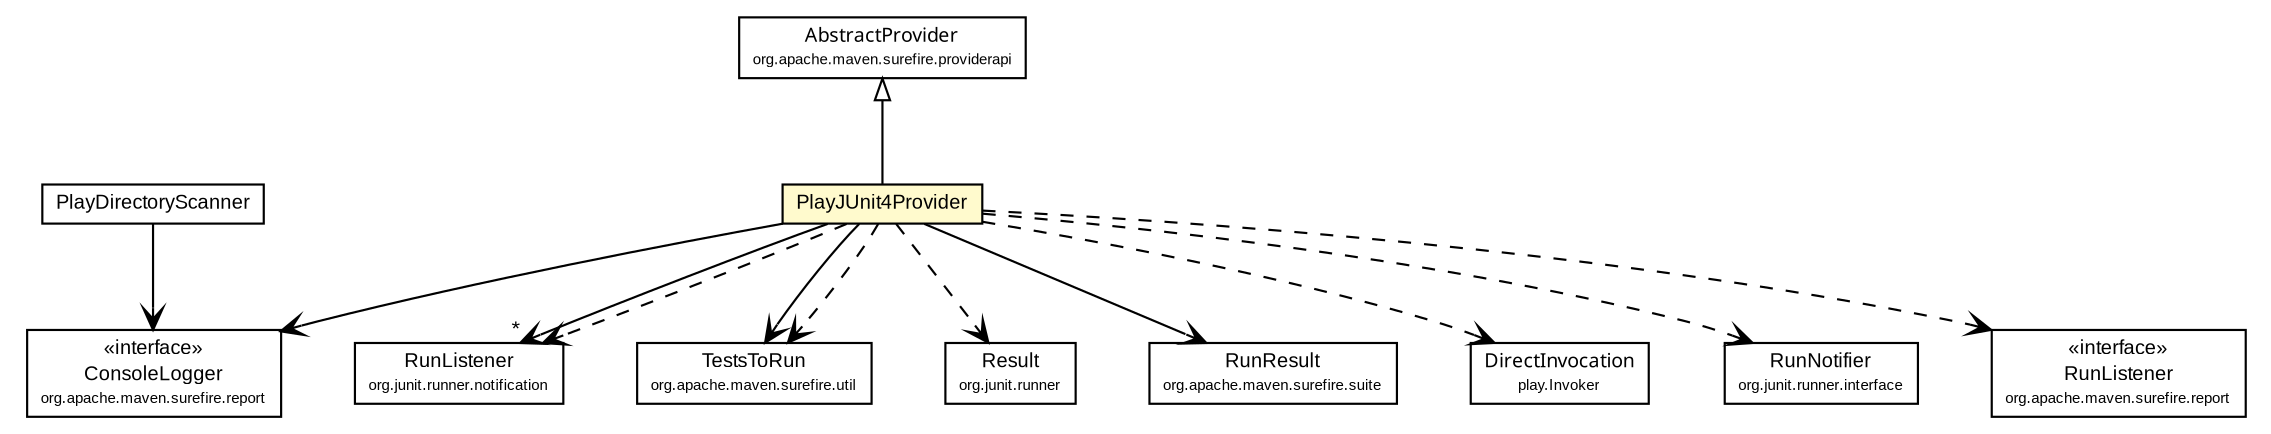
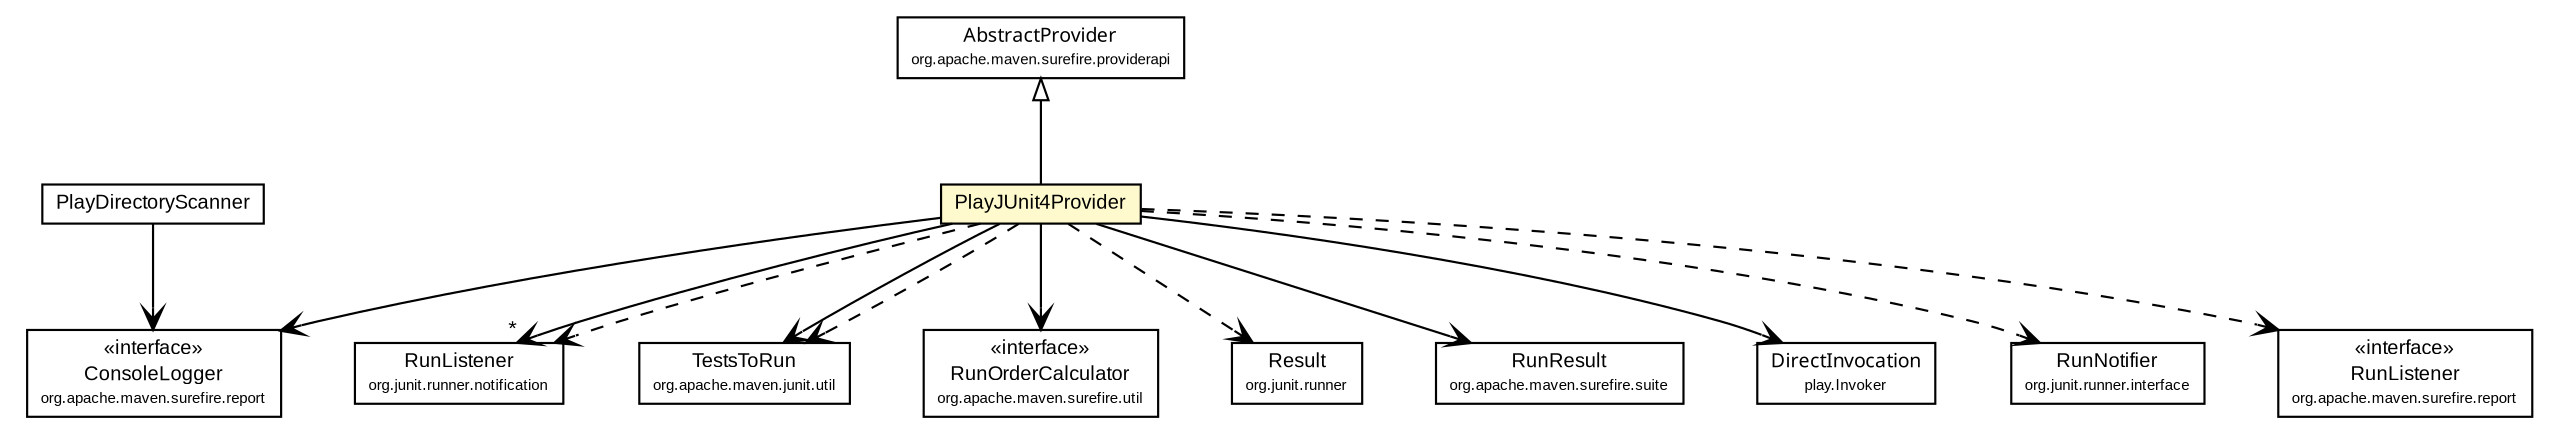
edge "PlayJUnit4Provider" -> "DirectInvocation": style dashed -> solid
node "RunOrderCalculator": added
node "TestsToRun": text "org.apache.maven.surefire.util" -> "org.apache.maven.junit.util"
